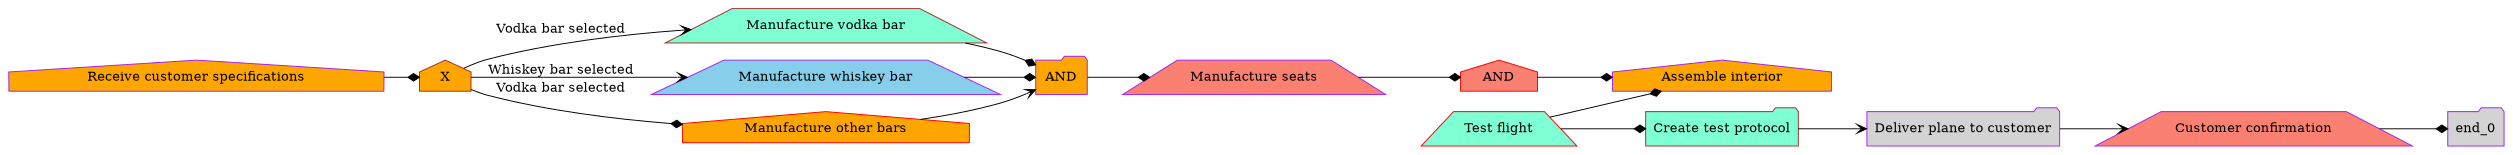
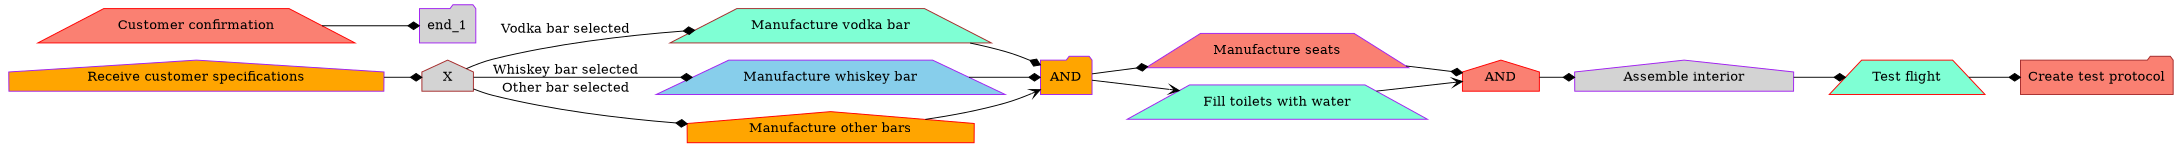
edge "X" -> "Manufacture vodka bar": arrowhead vee -> diamond
node "X": fillcolor orange -> lightgrey
edge "X" -> "Manufacture whiskey bar": arrowhead vee -> diamond
node "Assemble interior": fillcolor orange -> lightgrey
edge "X" -> "Manufacture other bars": label "Vodka bar selected" -> "Other bar selected"
node "Fill toilets with water": added
edge "Test flight" -> "Assemble interior": reversed
node "Create test protocol": fillcolor aquamarine -> salmon
node "Deliver plane to customer": removed
node "Customer confirmation": color purple -> red
node "end_0": label "end_0" -> "end_1"
